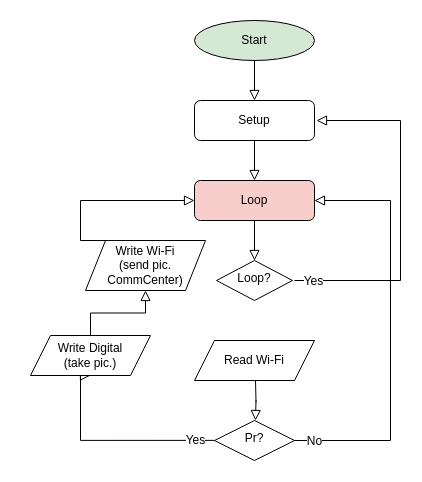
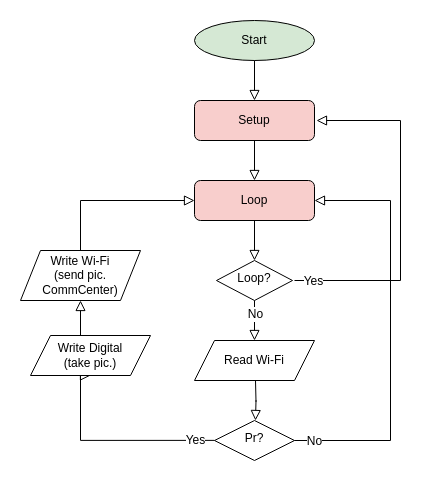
node "Setup": fillcolor #ffffff -> #f8cecc
node "Write Wi-Fi (send pic. CommCenter)": moved (146, 266) -> (81, 276)
edge "Loop?" -> "Read Wi-Fi": added, label "No"
